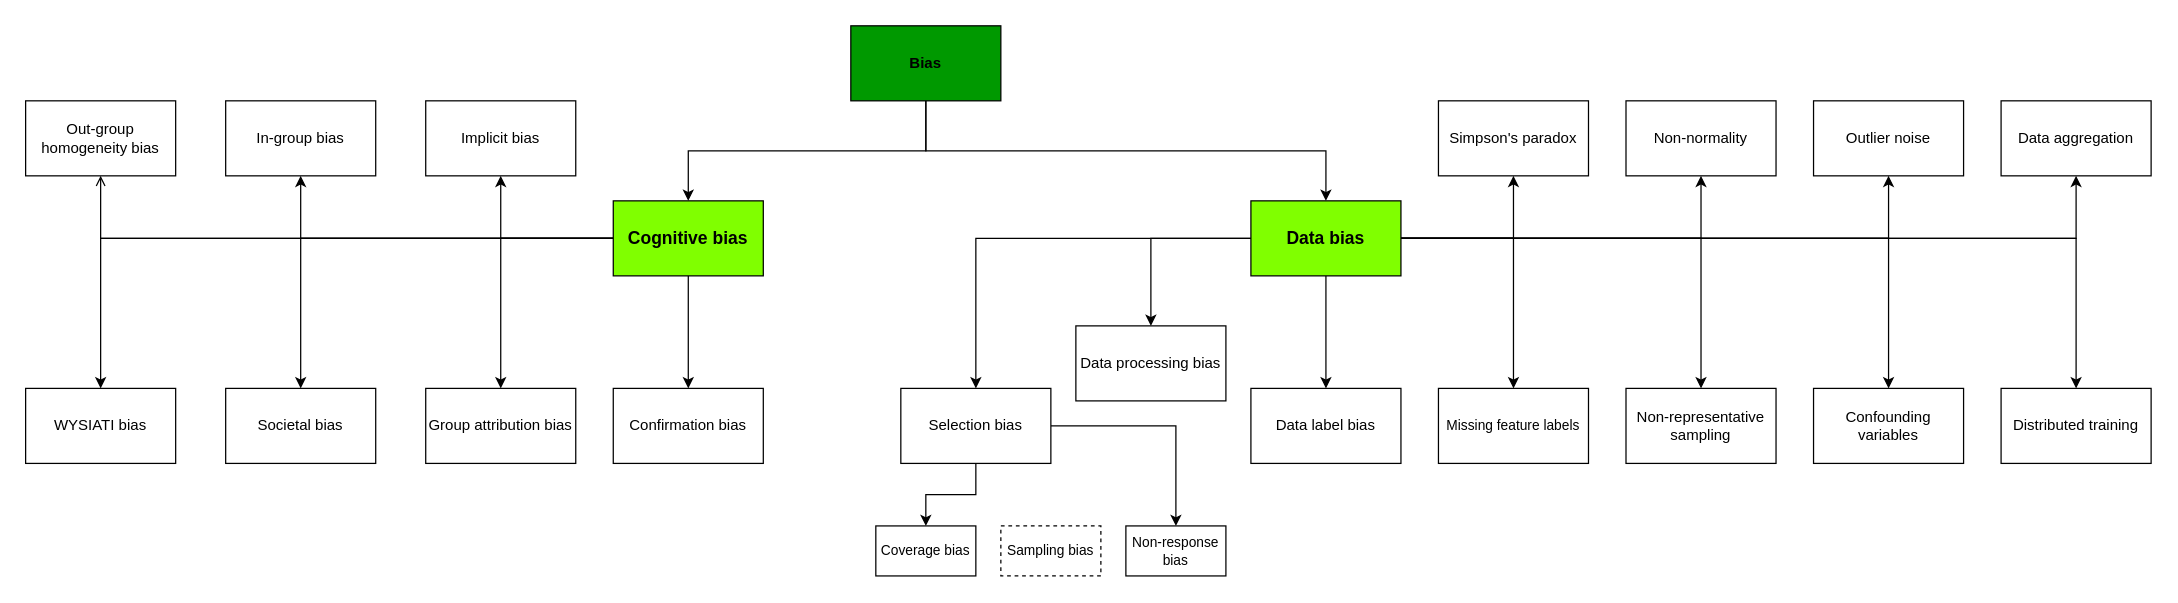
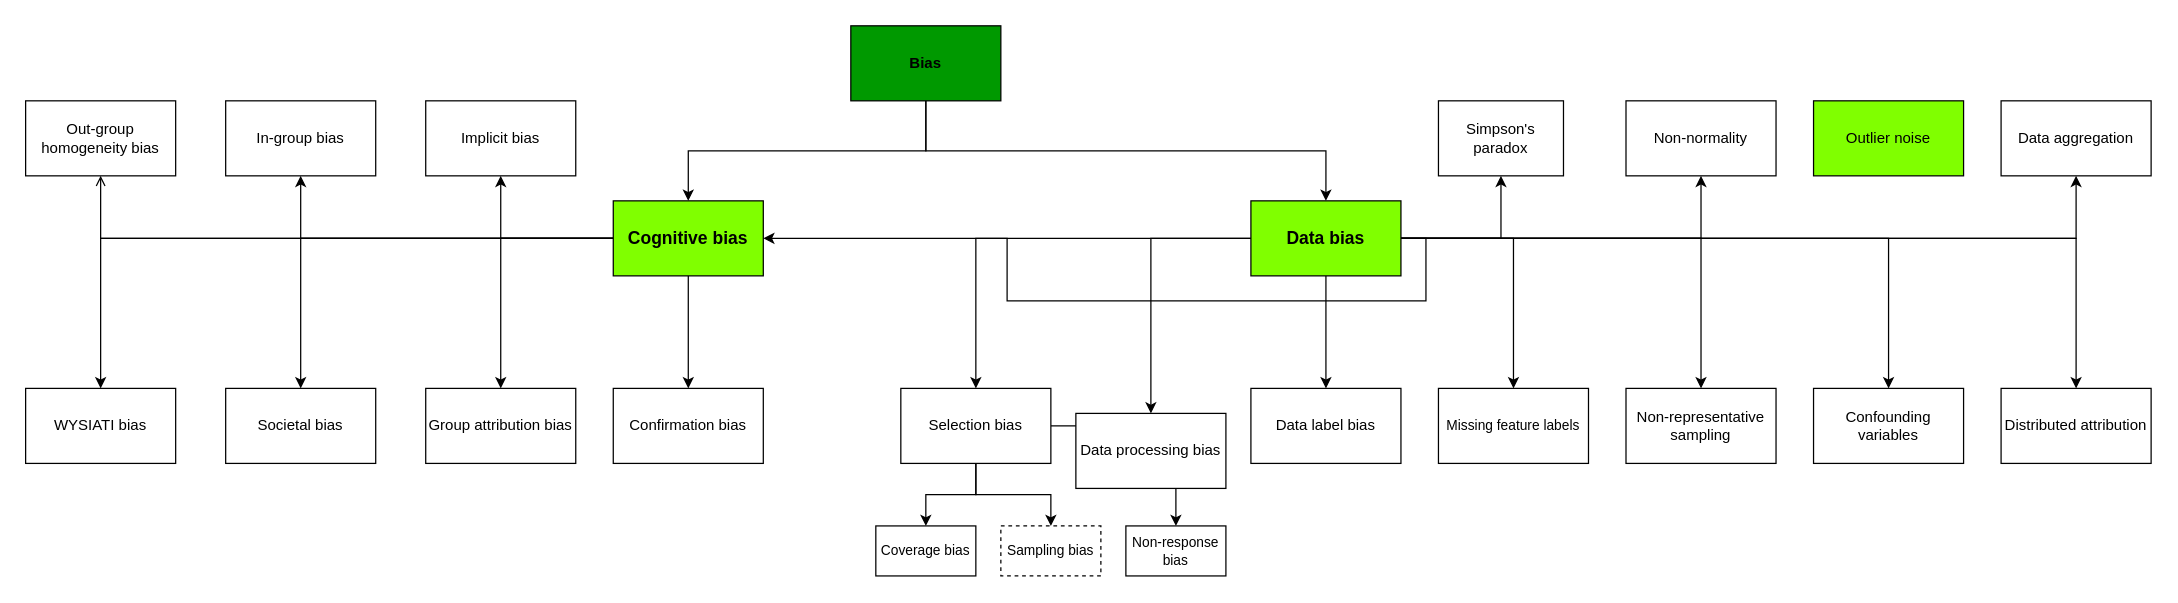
node "Simpson's paradox": size 150x75 -> 125x75
node "Outlier noise": fillcolor #ffffff -> #80ff00
edge "Data bias" -> "Outlier noise": now "Data bias" -> "Cognitive bias"
node "Data processing bias": moved (1151, 363) -> (1151, 451)
node "Distributed training": label "Distributed training" -> "Distributed attribution"
edge "Selection bias" -> "Sampling bias": added
